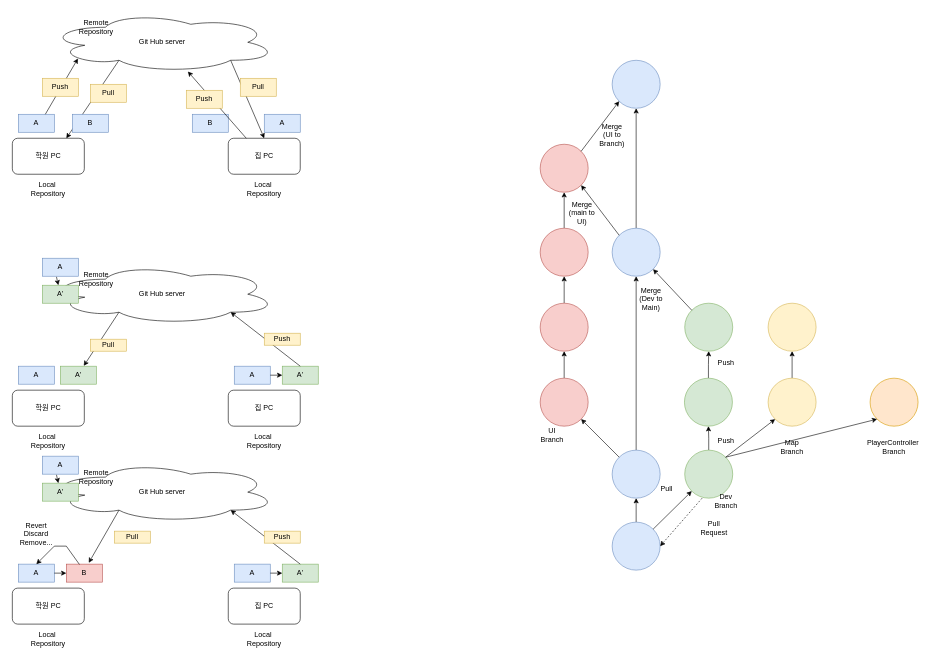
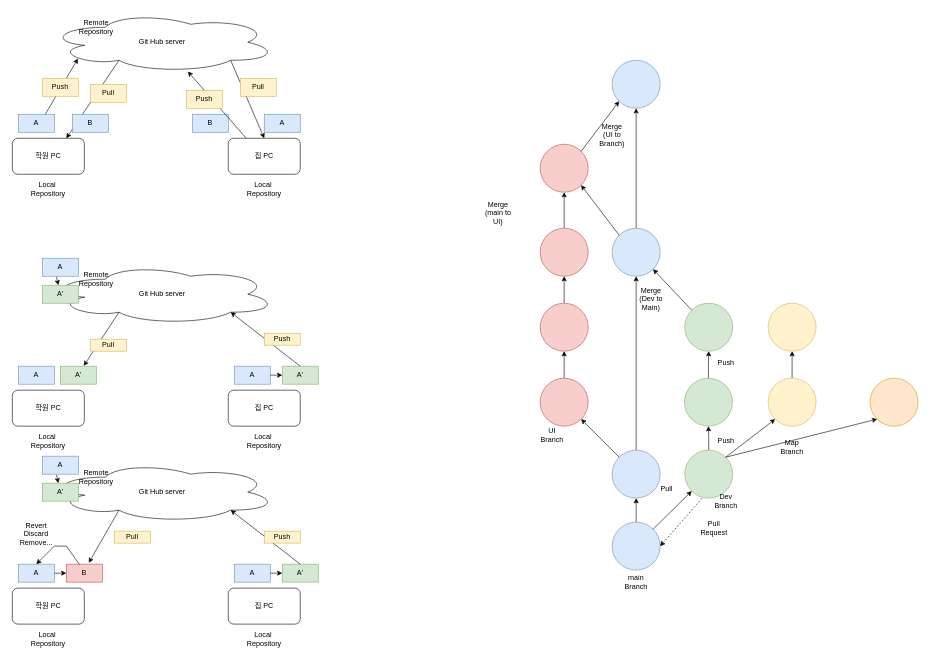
node "Merge (main to UI)": moved (582, 213) -> (498, 213)
node "PlayerController Branch": removed
node "main Branch": added
